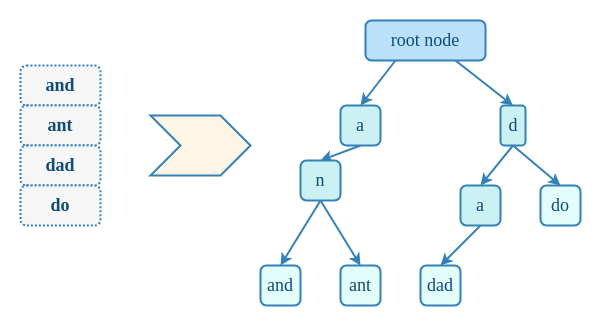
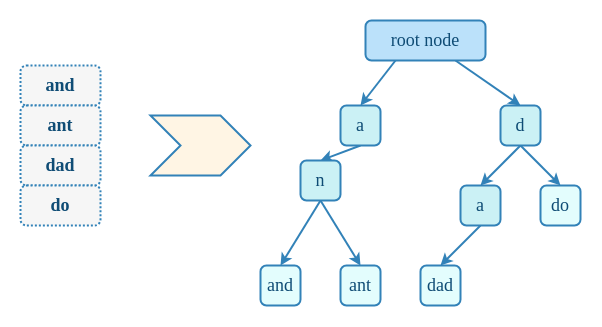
node "d": size 25x40 -> 40x40
